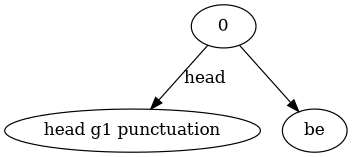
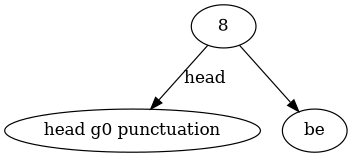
node "0": label "0" -> "8"
node "head g1 punctuation": label "head g1 punctuation" -> "head g0 punctuation"
